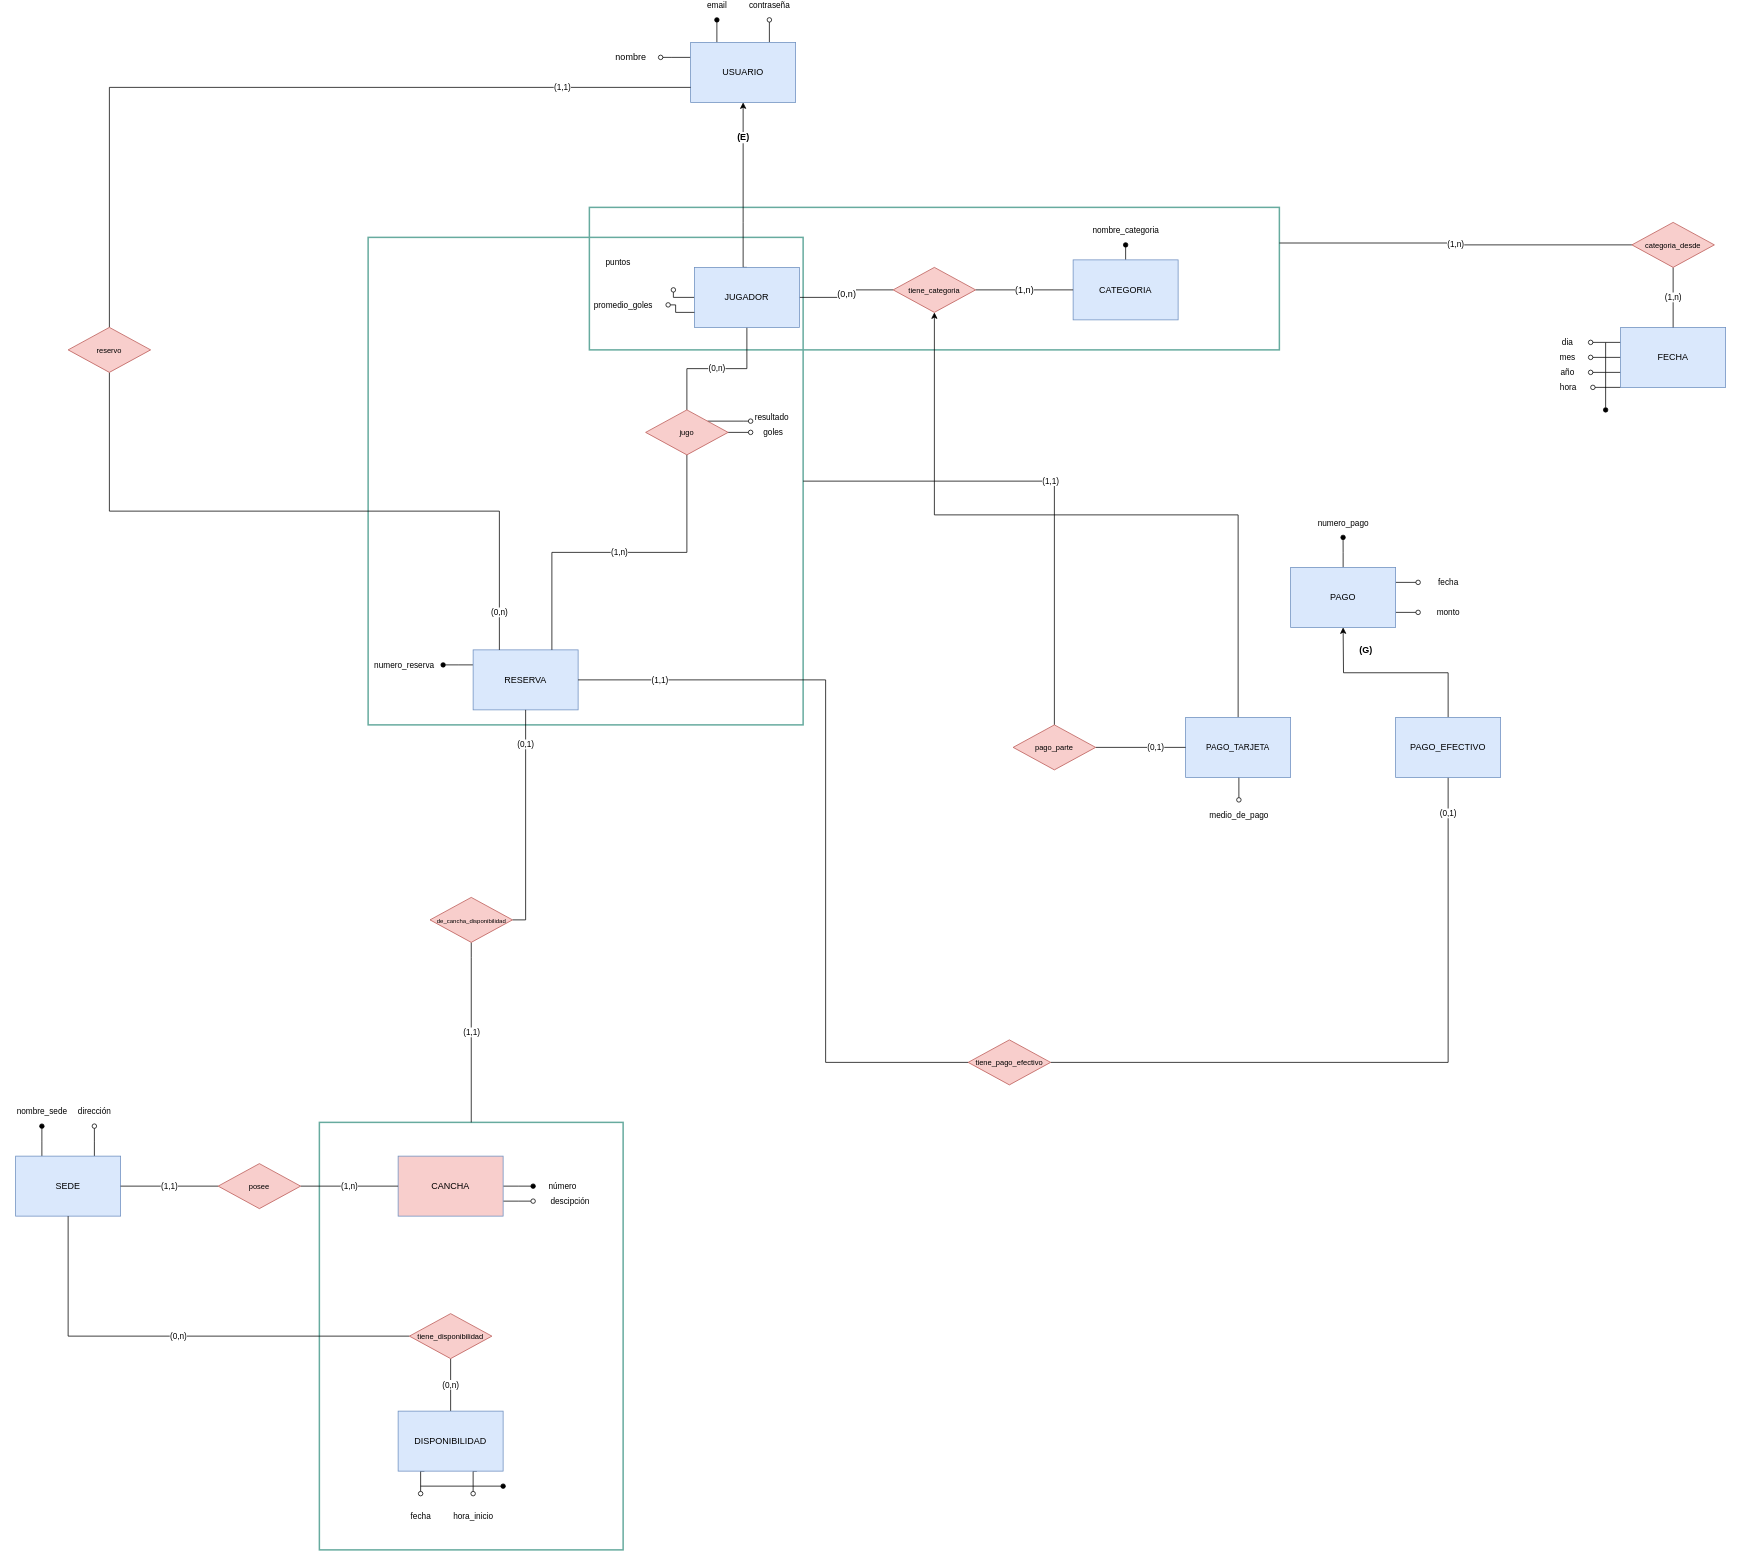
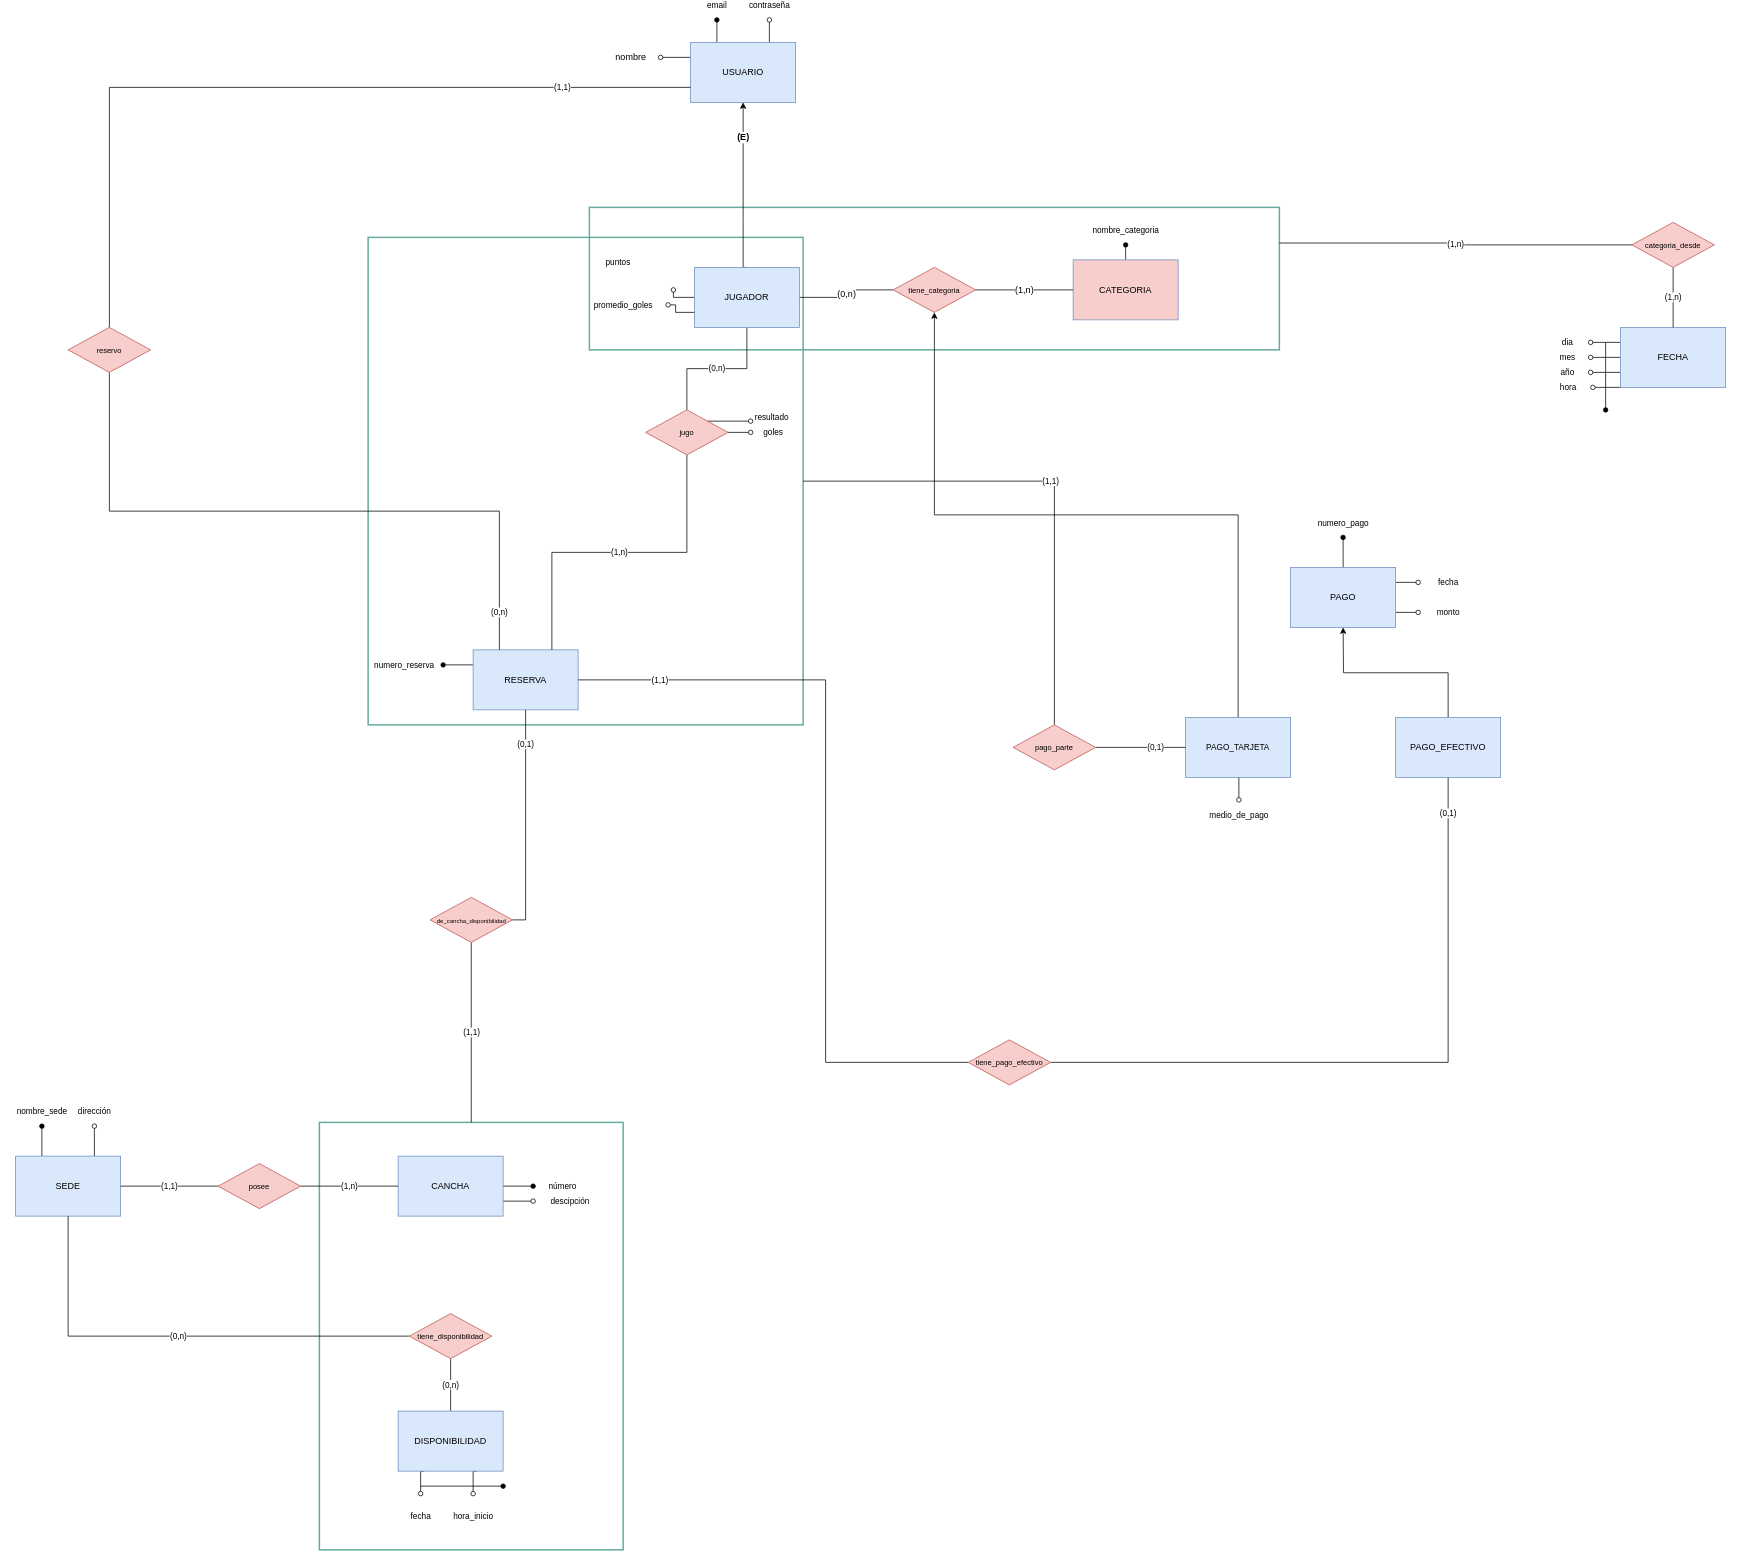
node "CATEGORIA": fillcolor #dae8fc -> #f8cecc
node "(G)": removed
node "CANCHA": fillcolor #f8cecc -> #dae8fc
